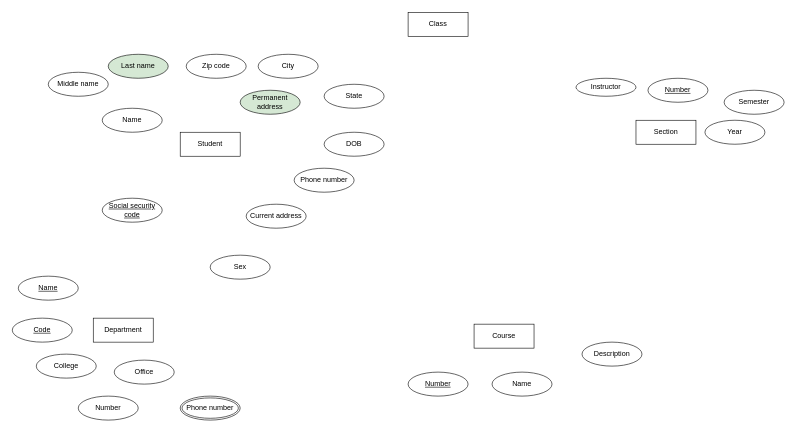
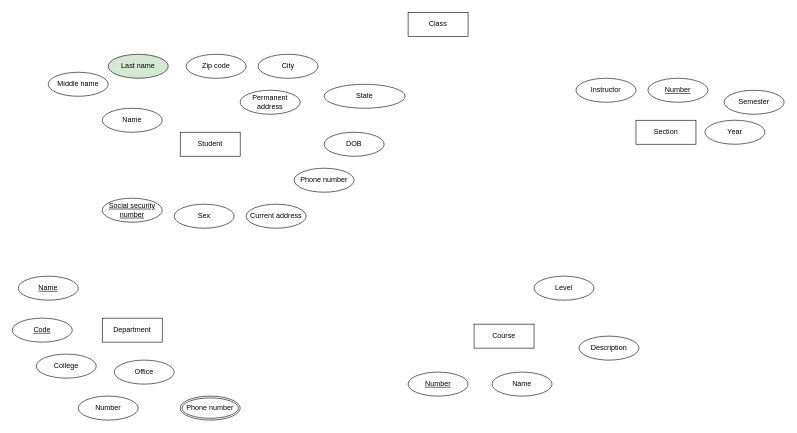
node "Instructor": size 60x18 -> 60x24
node "State": size 60x24 -> 81x24
node "Permanent address": fillcolor #d5e8d4 -> #ffffff
node "Social security code": label "Social security code" -> "Social security number"
node "Sex": moved (240, 267) -> (204, 216)
node "Level": added
node "Department": moved (123, 330) -> (132, 330)
node "Description": moved (612, 354) -> (609, 348)
